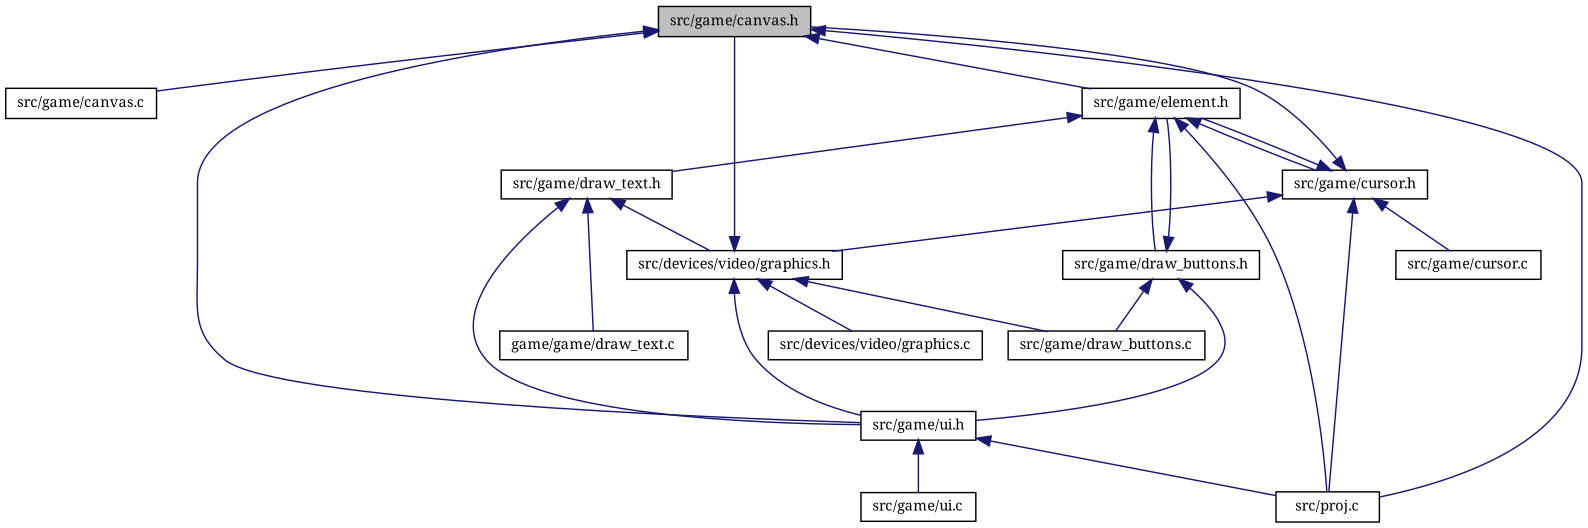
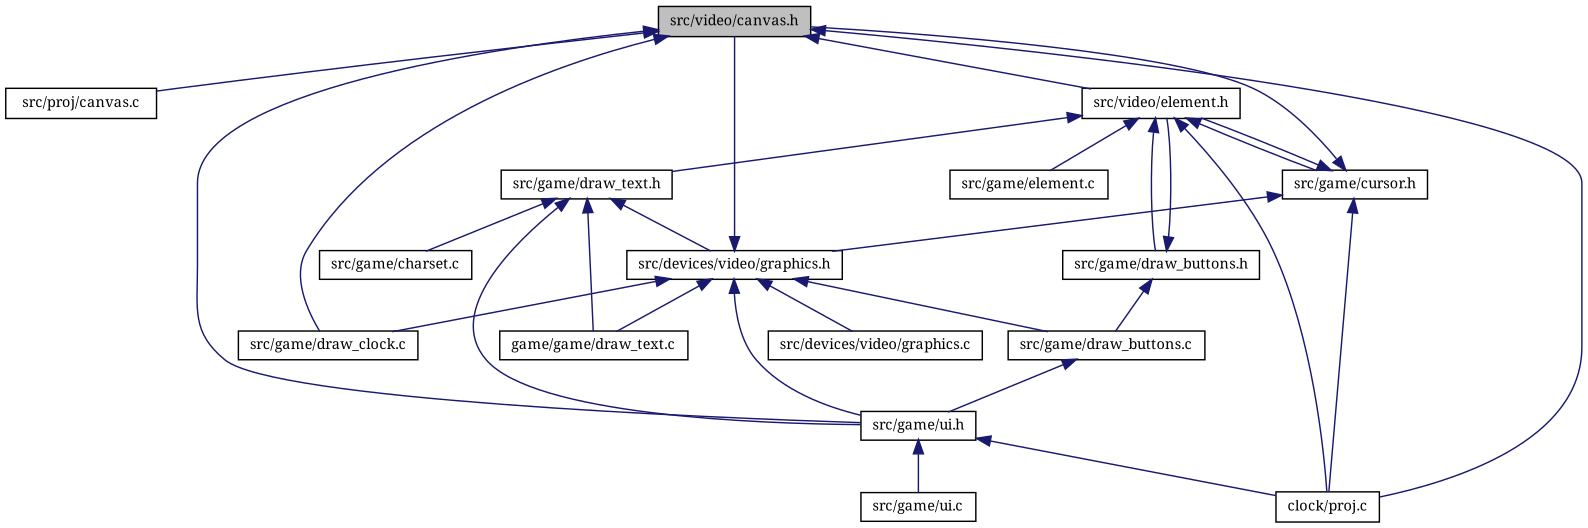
node "src/game/canvas.h": label "src/game/canvas.h" -> "src/video/canvas.h"
node "src/game/canvas.c": label "src/game/canvas.c" -> "src/proj/canvas.c"
node "src/game/element.h": label "src/game/element.h" -> "src/video/element.h"
node "src/game/element.c": added
node "src/game/charset.c": added
node "src/game/cursor.c": removed
edge "game/game/draw_text.c" -> "src/devices/video/graphics.h": added
node "src/game/draw_clock.c": added
edge "src/game/ui.h" -> "src/game/draw_buttons.h": now "src/game/ui.h" -> "src/game/draw_buttons.c"
node "src/proj.c": label "src/proj.c" -> "clock/proj.c"
